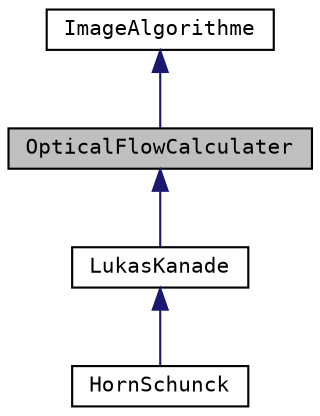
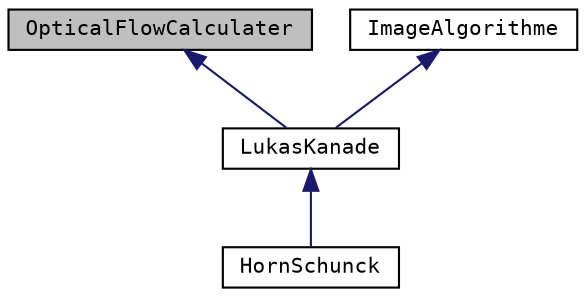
edge "OpticalFlowCalculater" -> "ImageAlgorithme": now "LukasKanade" -> "ImageAlgorithme"
